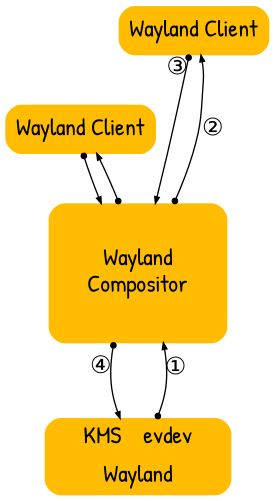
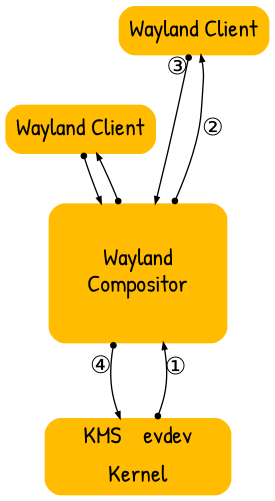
node "KMS": text "Wayland" -> "Kernel"
